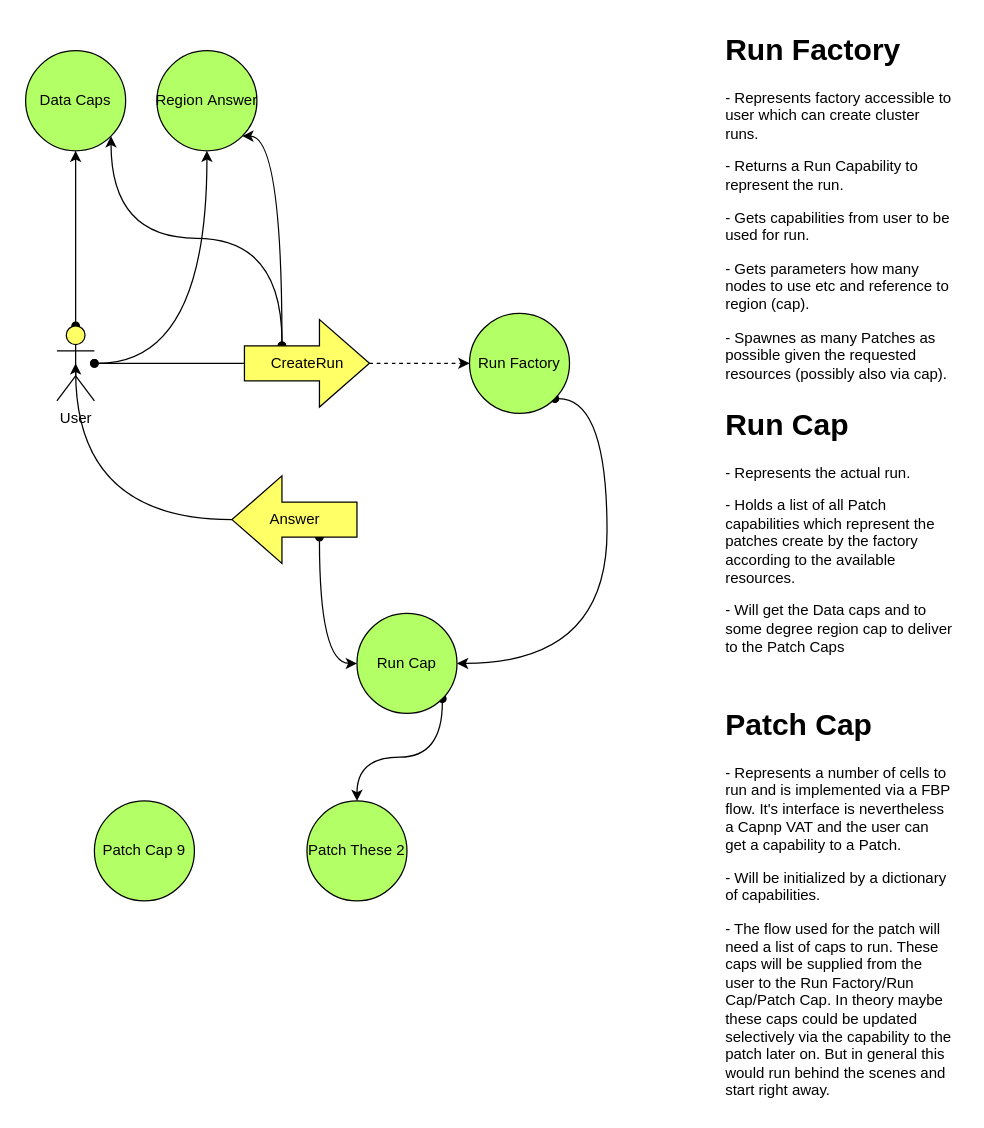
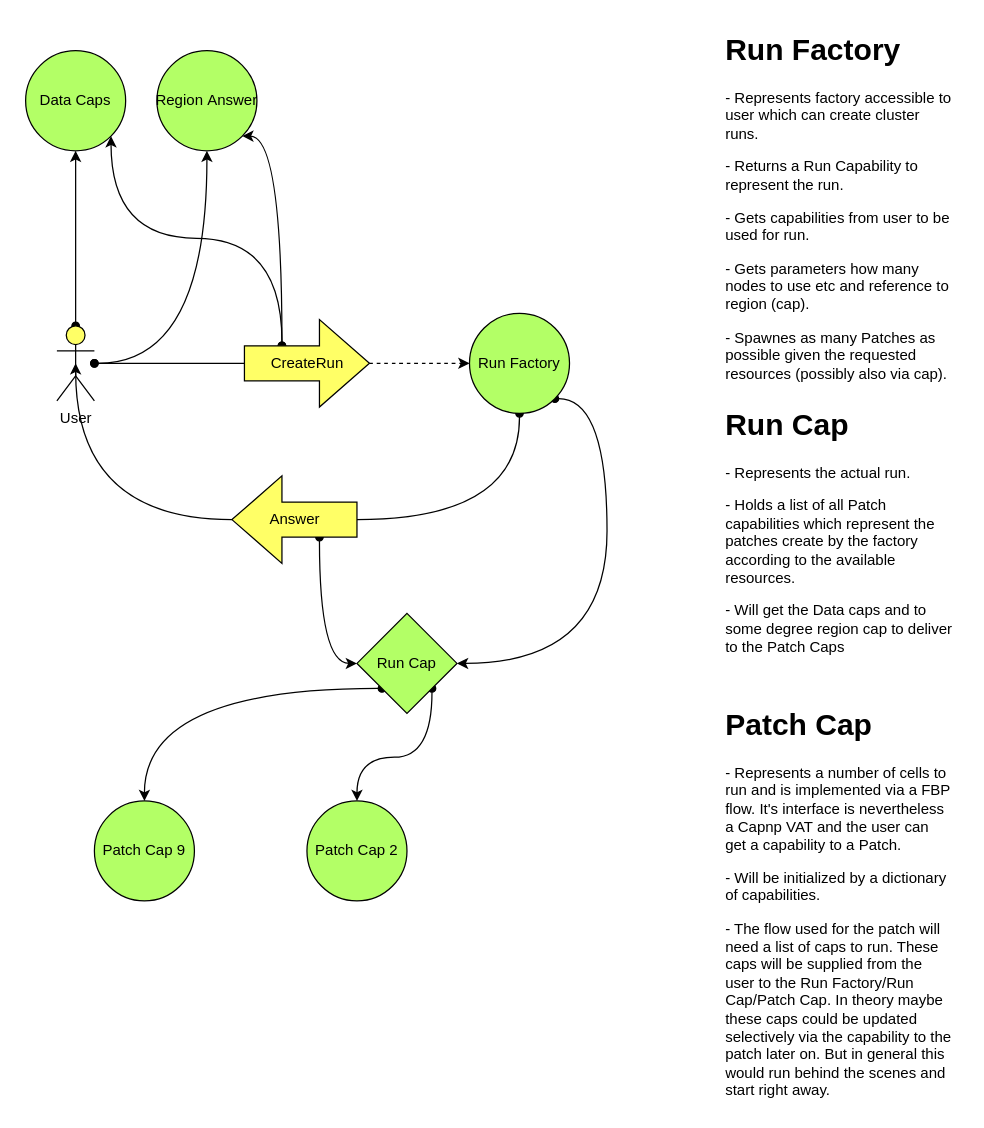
edge "Answer" -> "Run Factory": added
node "Run Cap": shape ellipse -> diamond
edge "Run Cap" -- "Patch Cap 9": added
node "Patch These 2": label "Patch These 2" -> "Patch Cap 2"
